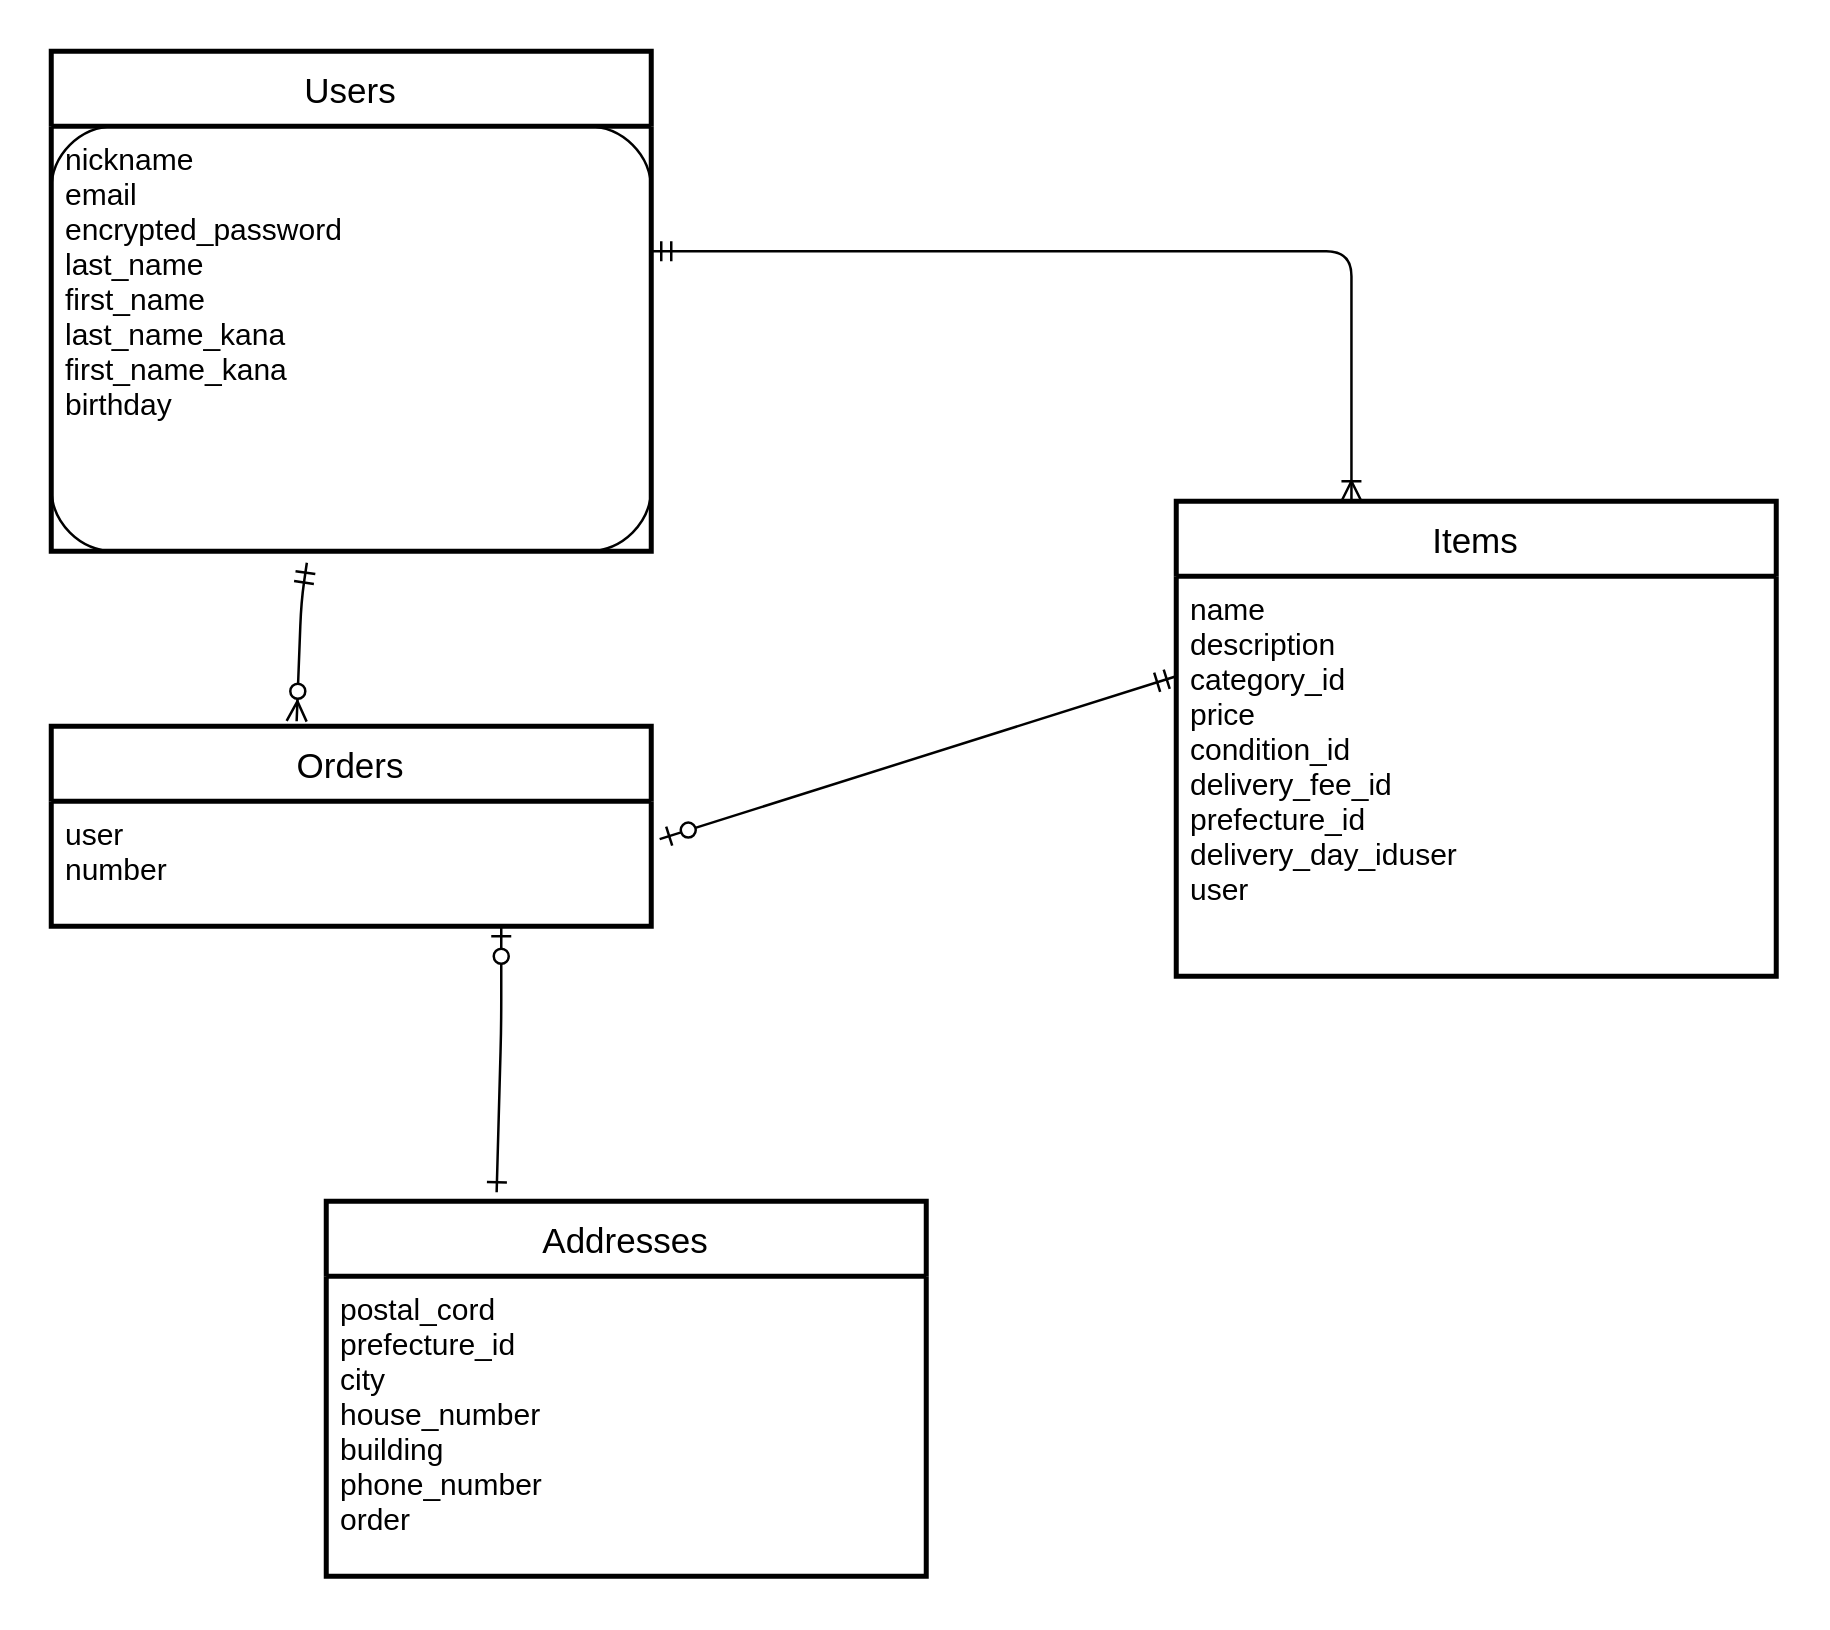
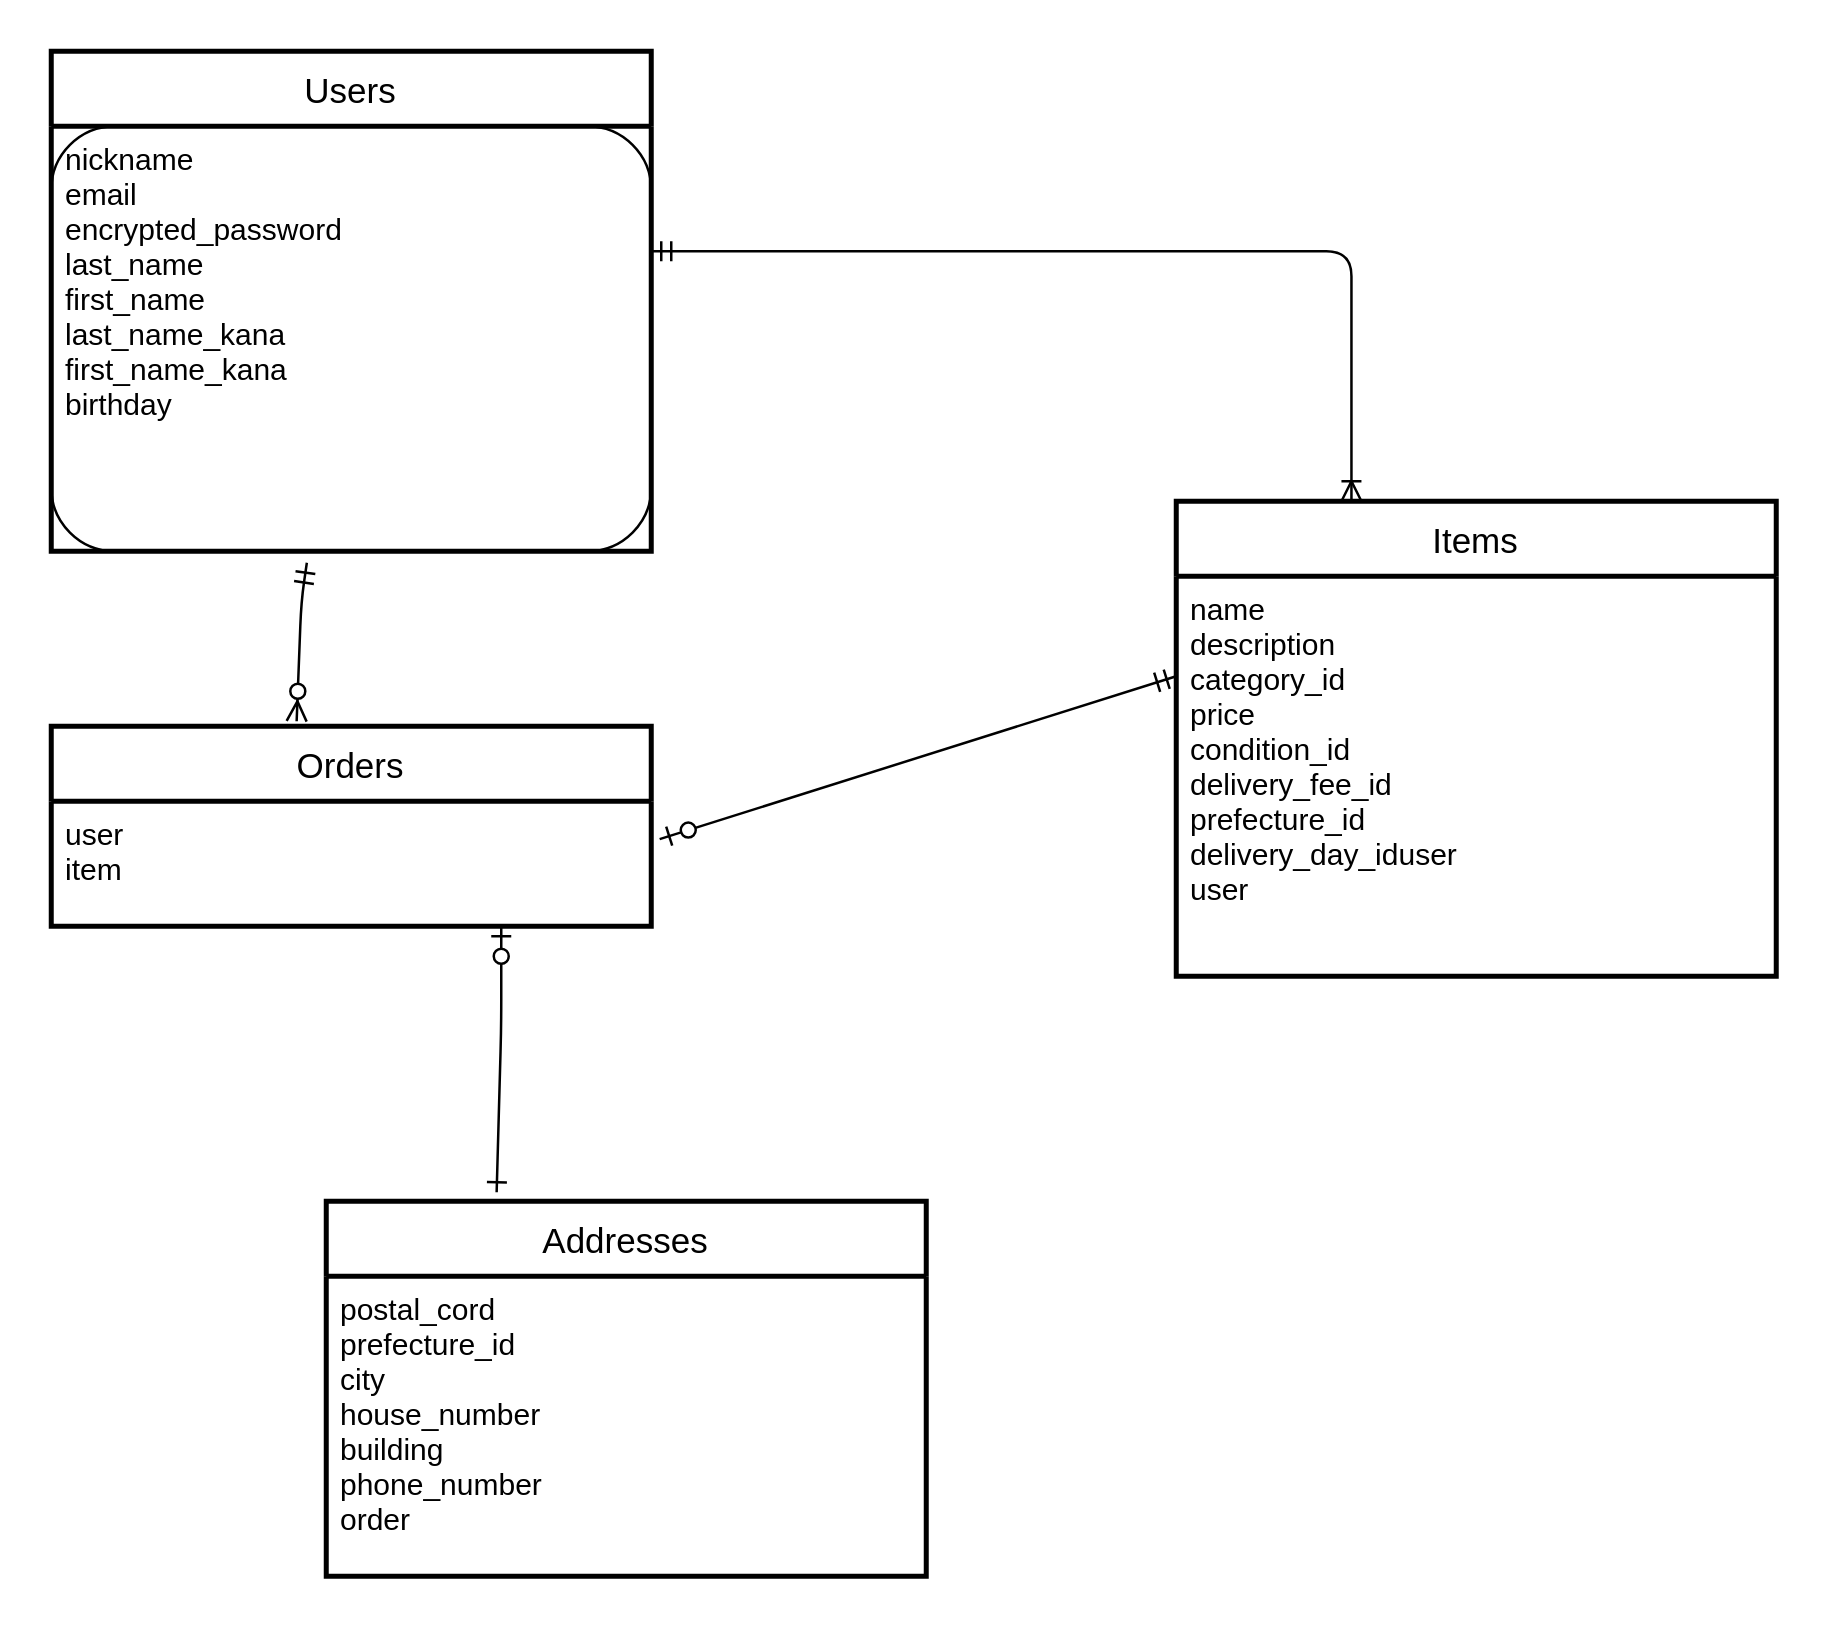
node "user number": label "user number" -> "user item"
